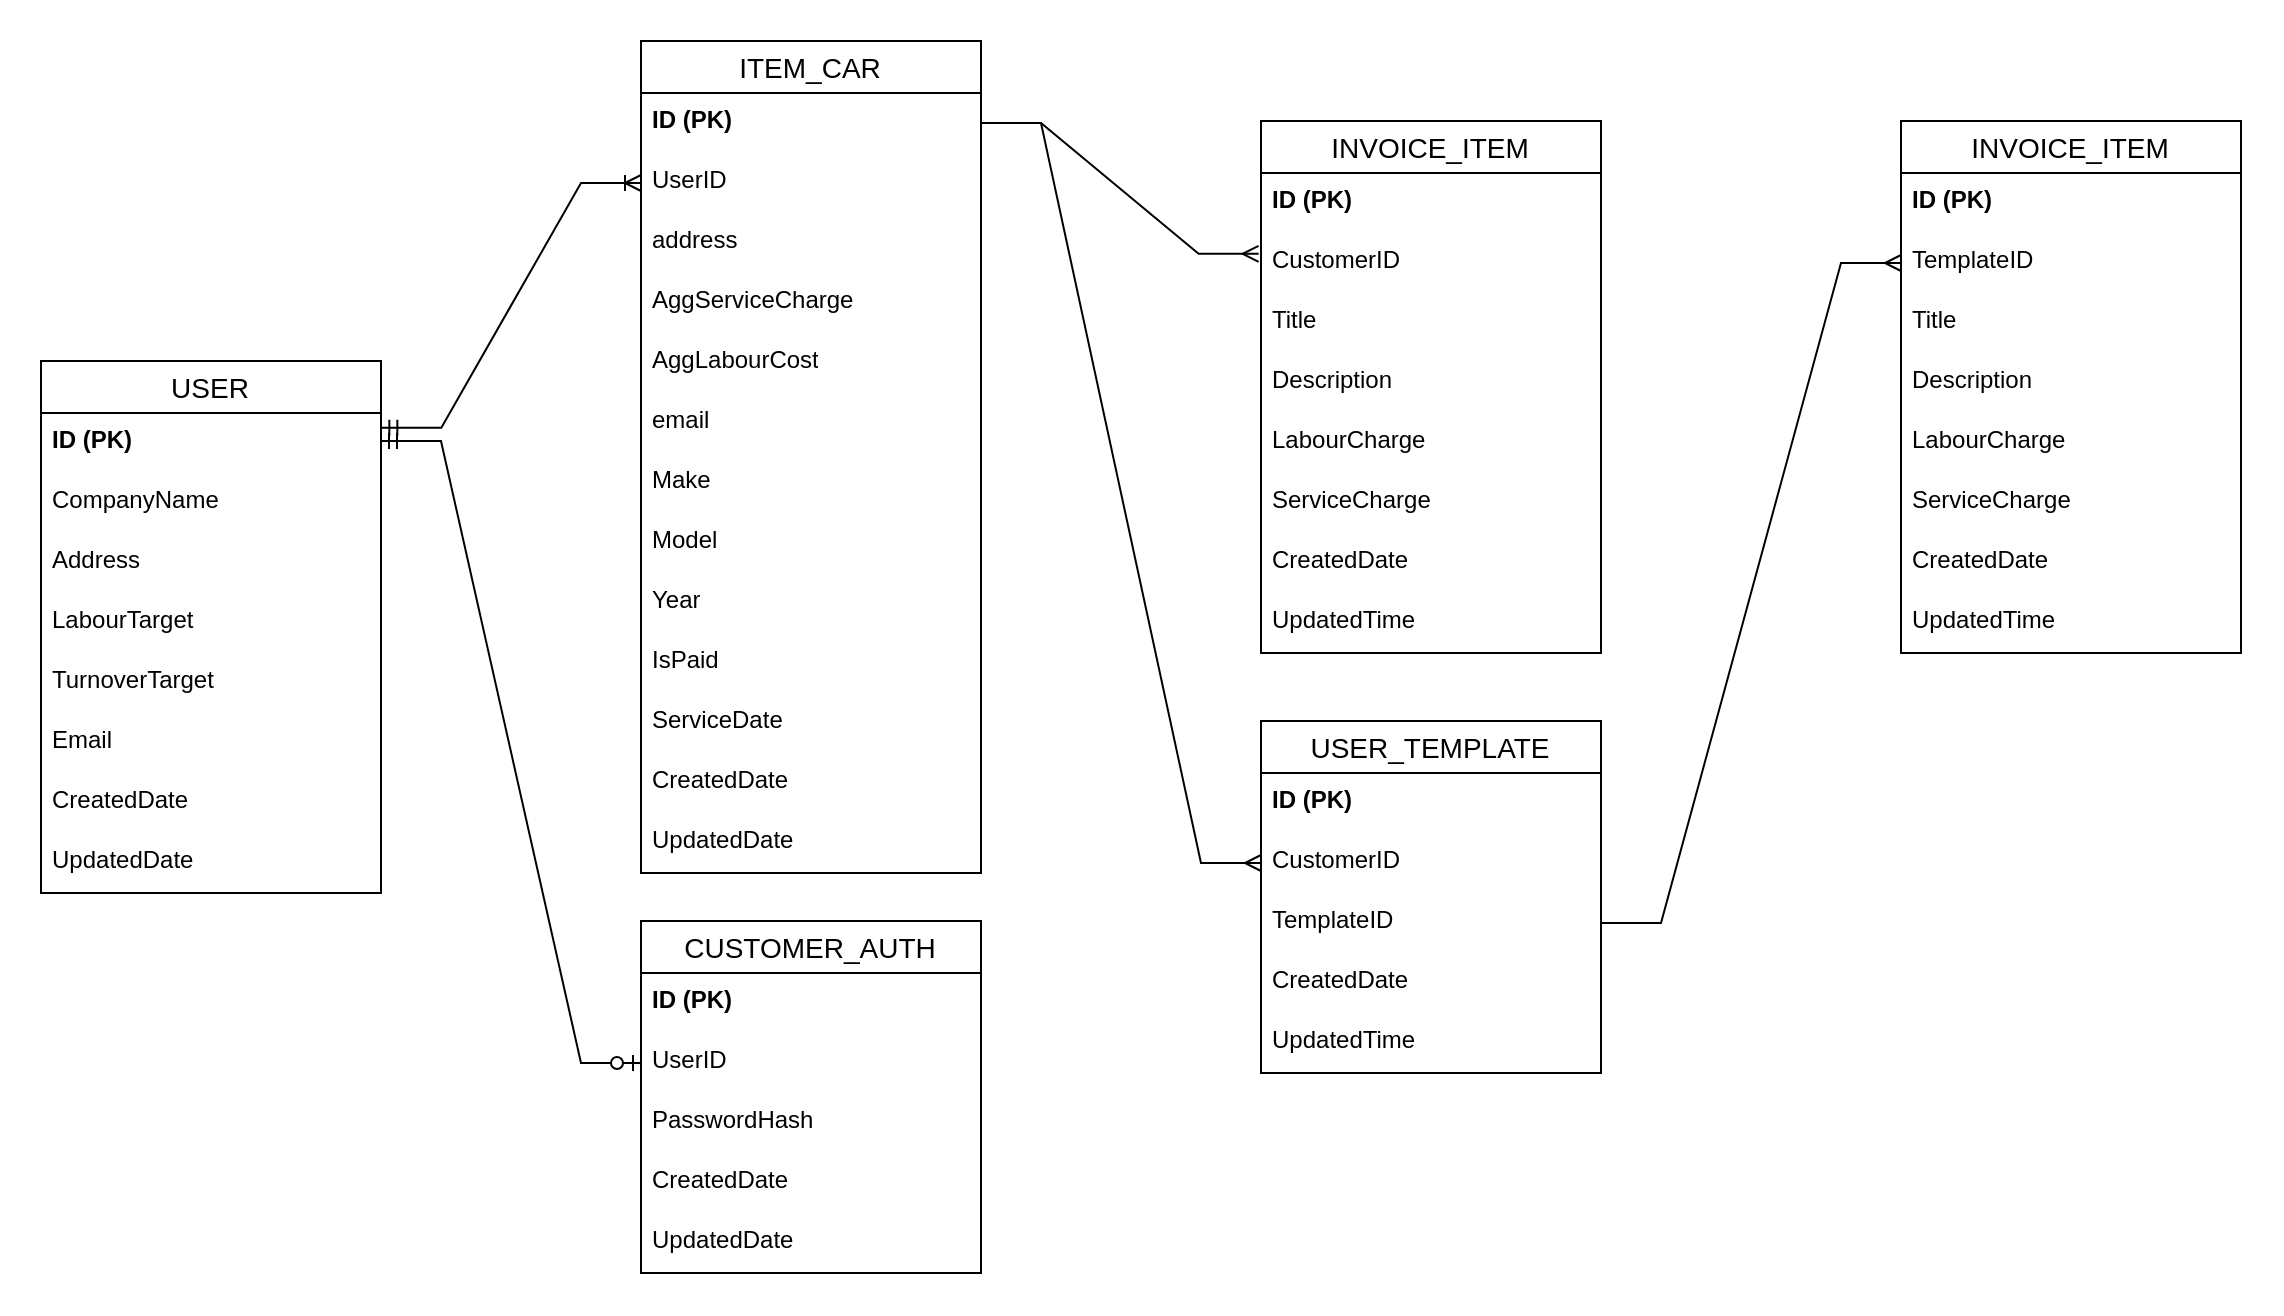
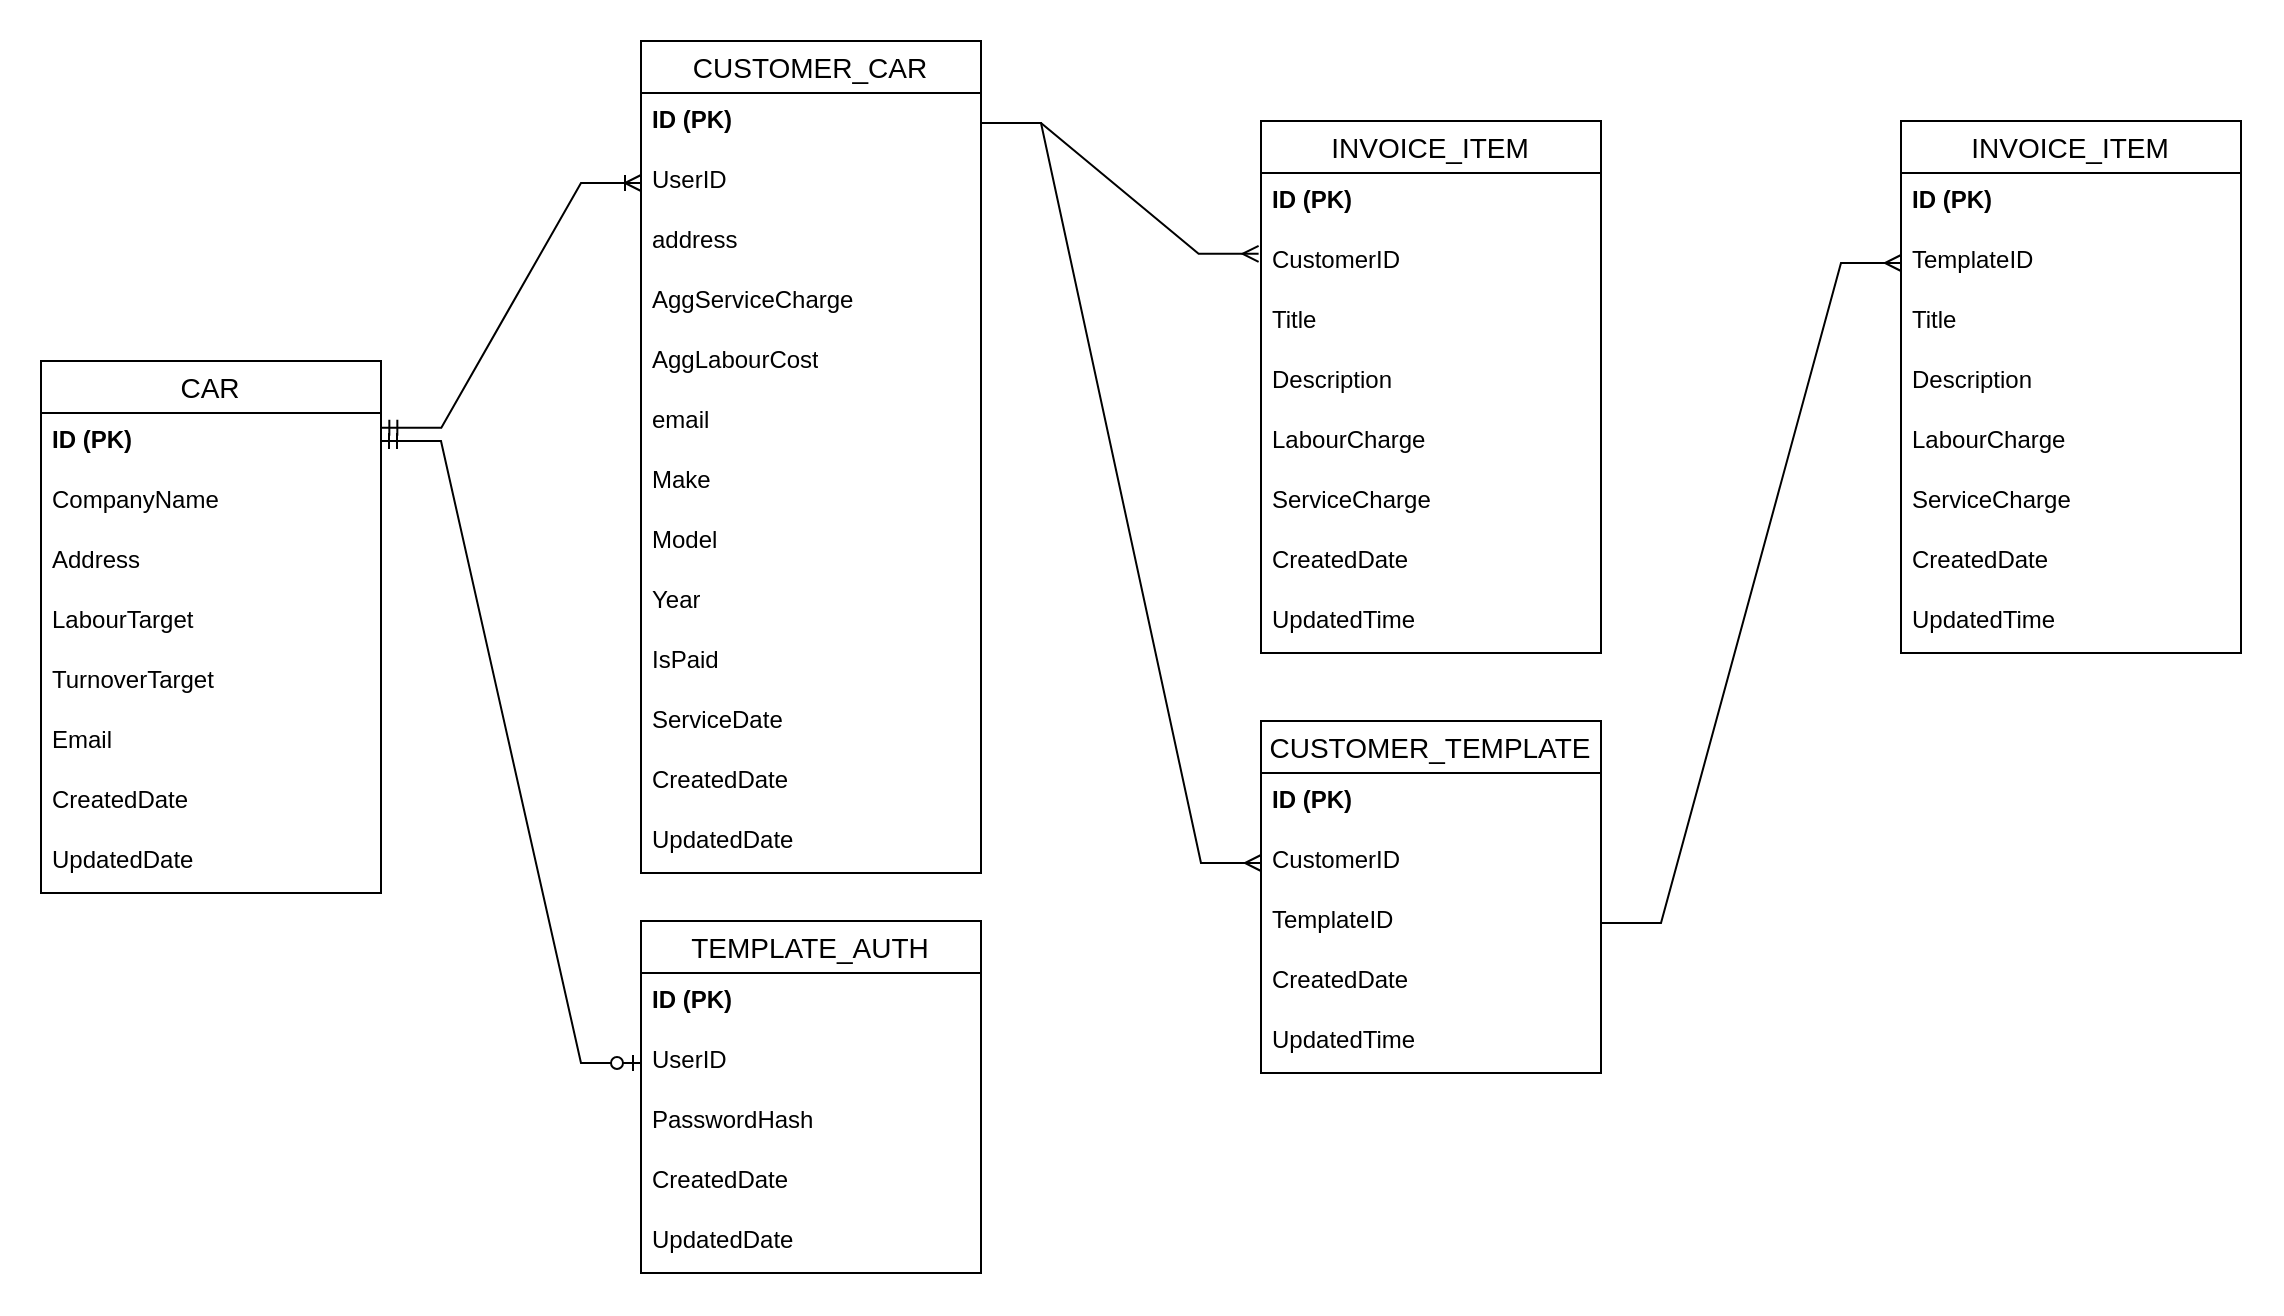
node "ITEM_CAR": label "ITEM_CAR" -> "CUSTOMER_CAR"
node "USER": label "USER" -> "CAR"
node "USER_TEMPLATE": label "USER_TEMPLATE" -> "CUSTOMER_TEMPLATE"
node "CUSTOMER_AUTH": label "CUSTOMER_AUTH" -> "TEMPLATE_AUTH"
